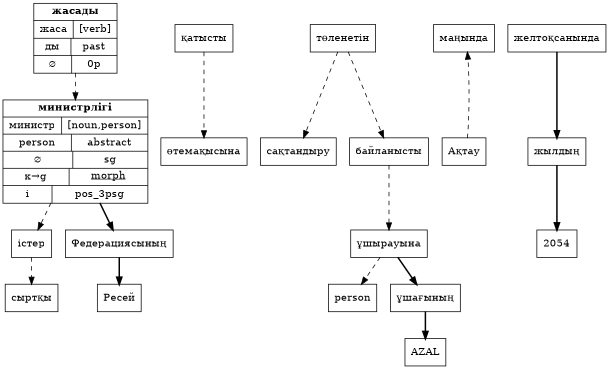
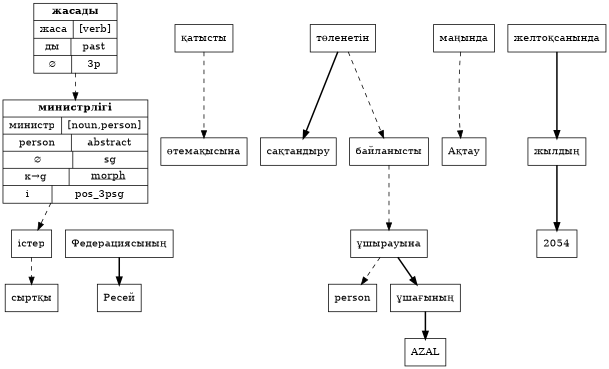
node "жасады": text "0p" -> "3p"
edge "төленетін" -> "сақтандыру": style dashed -> bold
edge "Ақтау" -> "маңында": reversed
edge "министрлігі" -> "Федерациясының": removed
